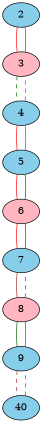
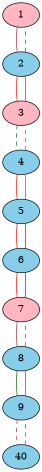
node "1": added
node "6": fillcolor lightpink -> skyblue
node "7": fillcolor skyblue -> lightpink
node "8": fillcolor lightpink -> skyblue
